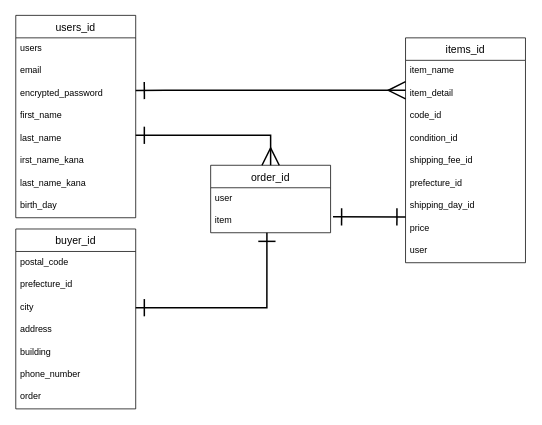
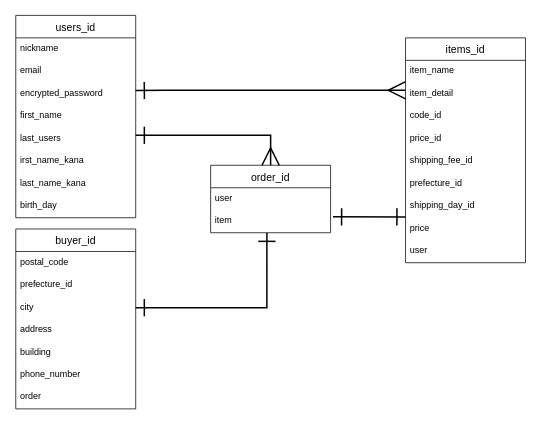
node "users": label "users" -> "nickname"
node "last_name": label "last_name" -> "last_users"
node "condition_id": label "condition_id" -> "price_id"
